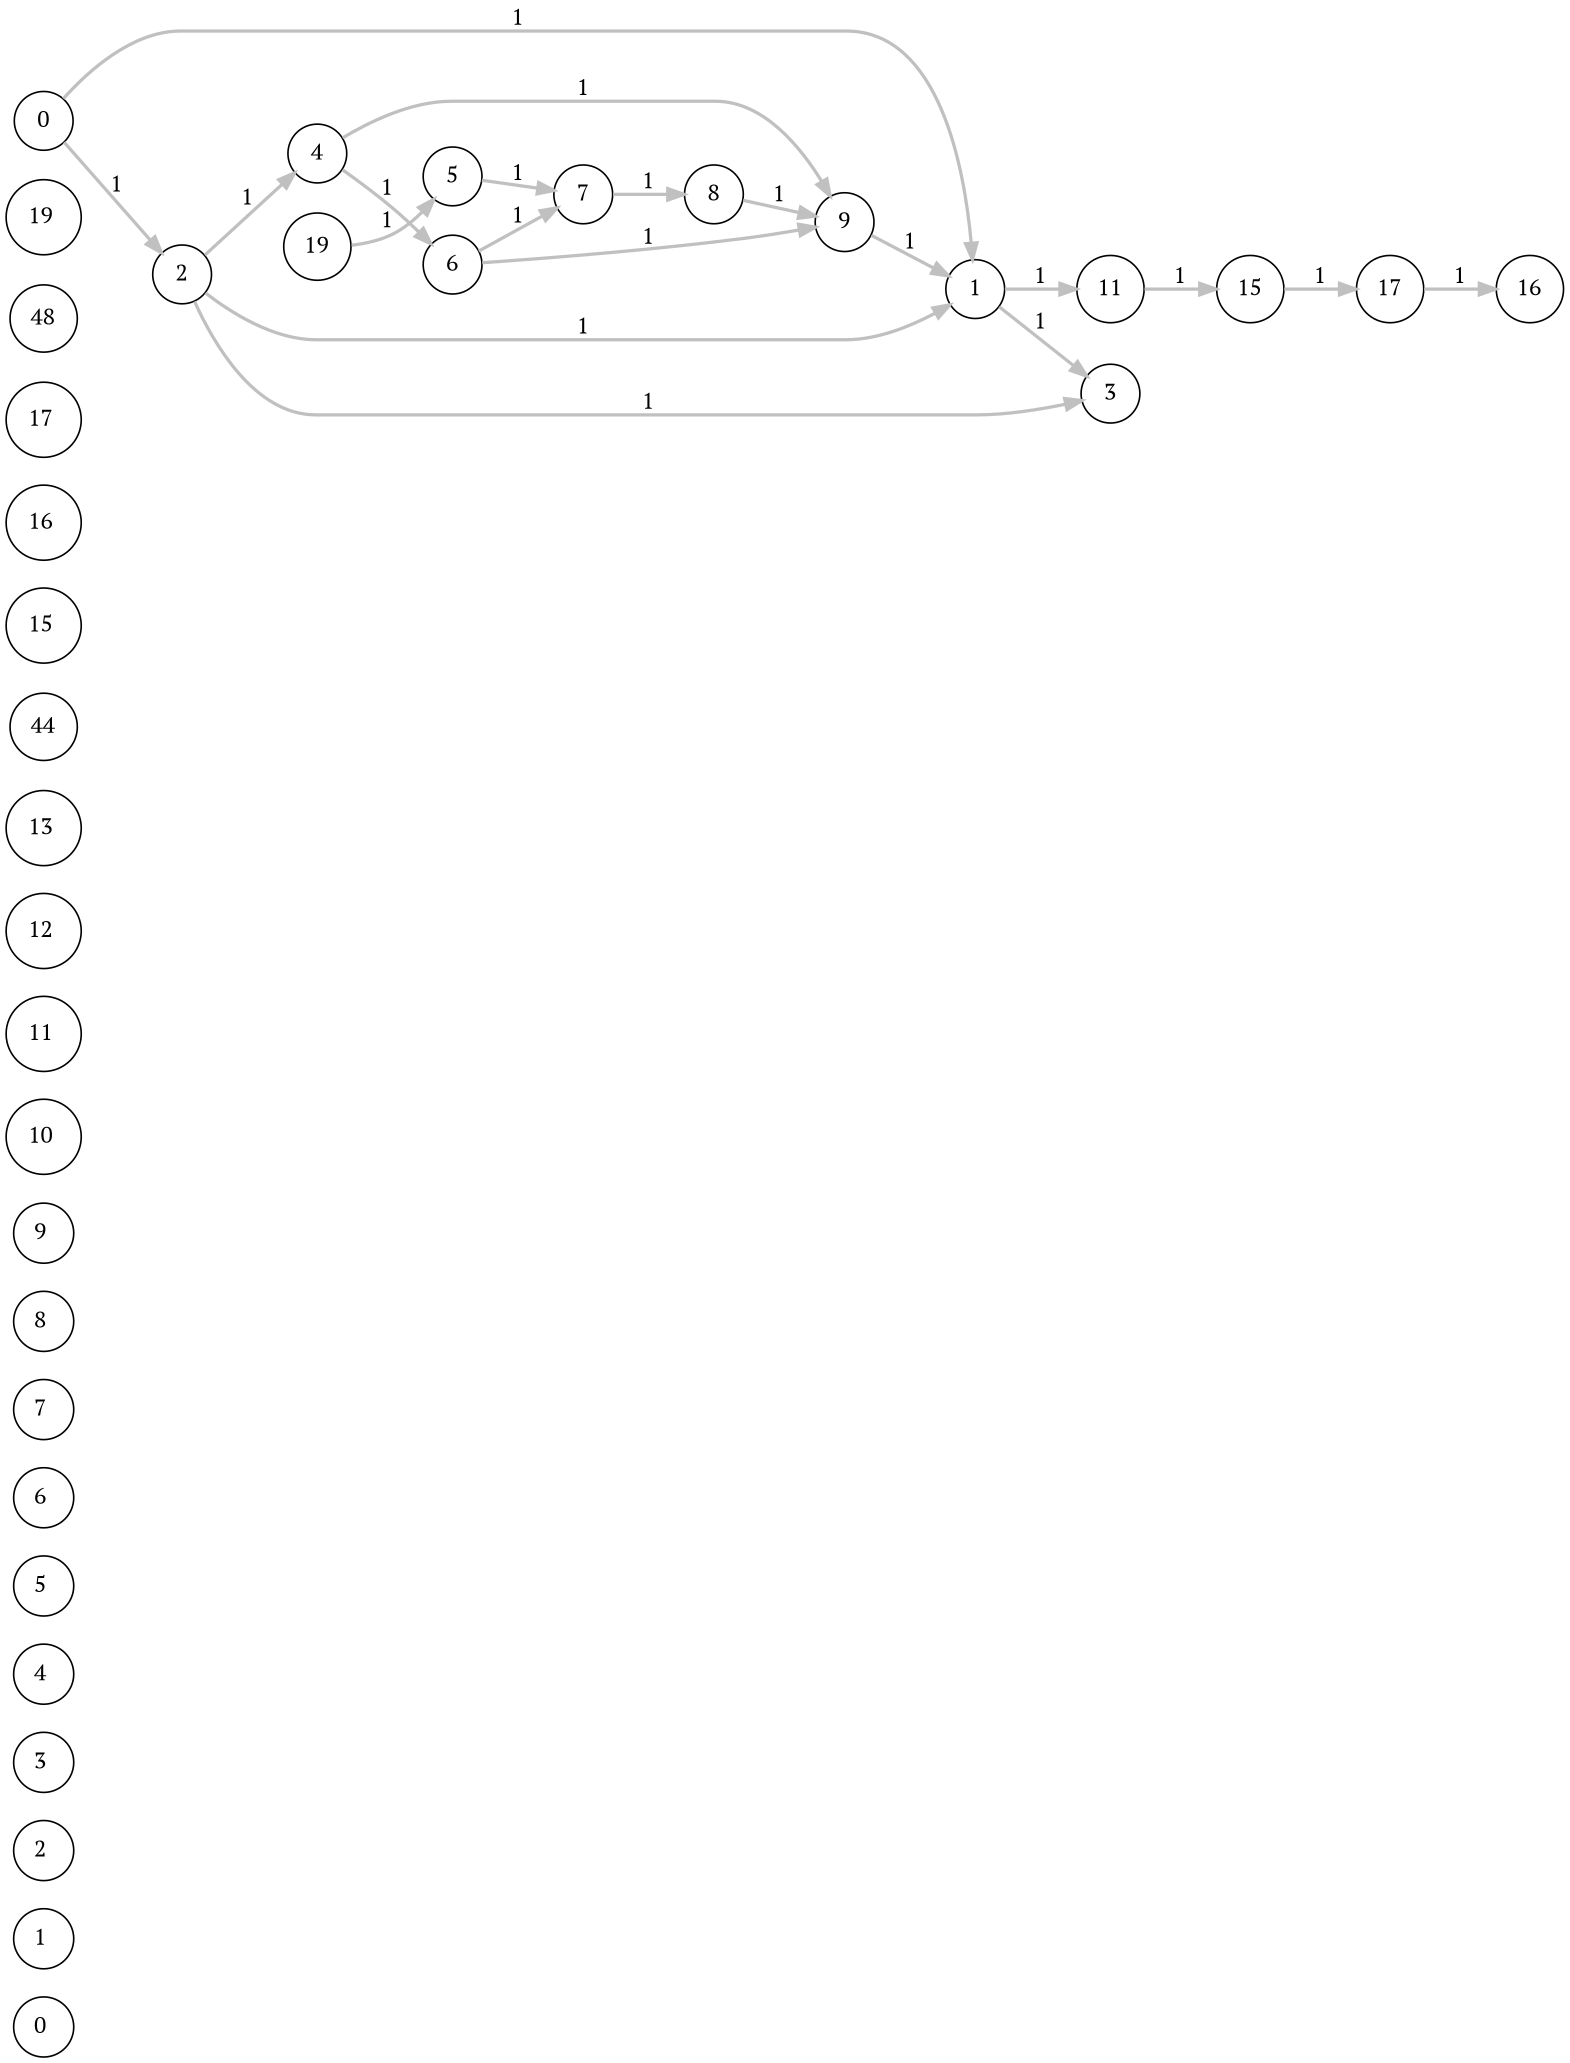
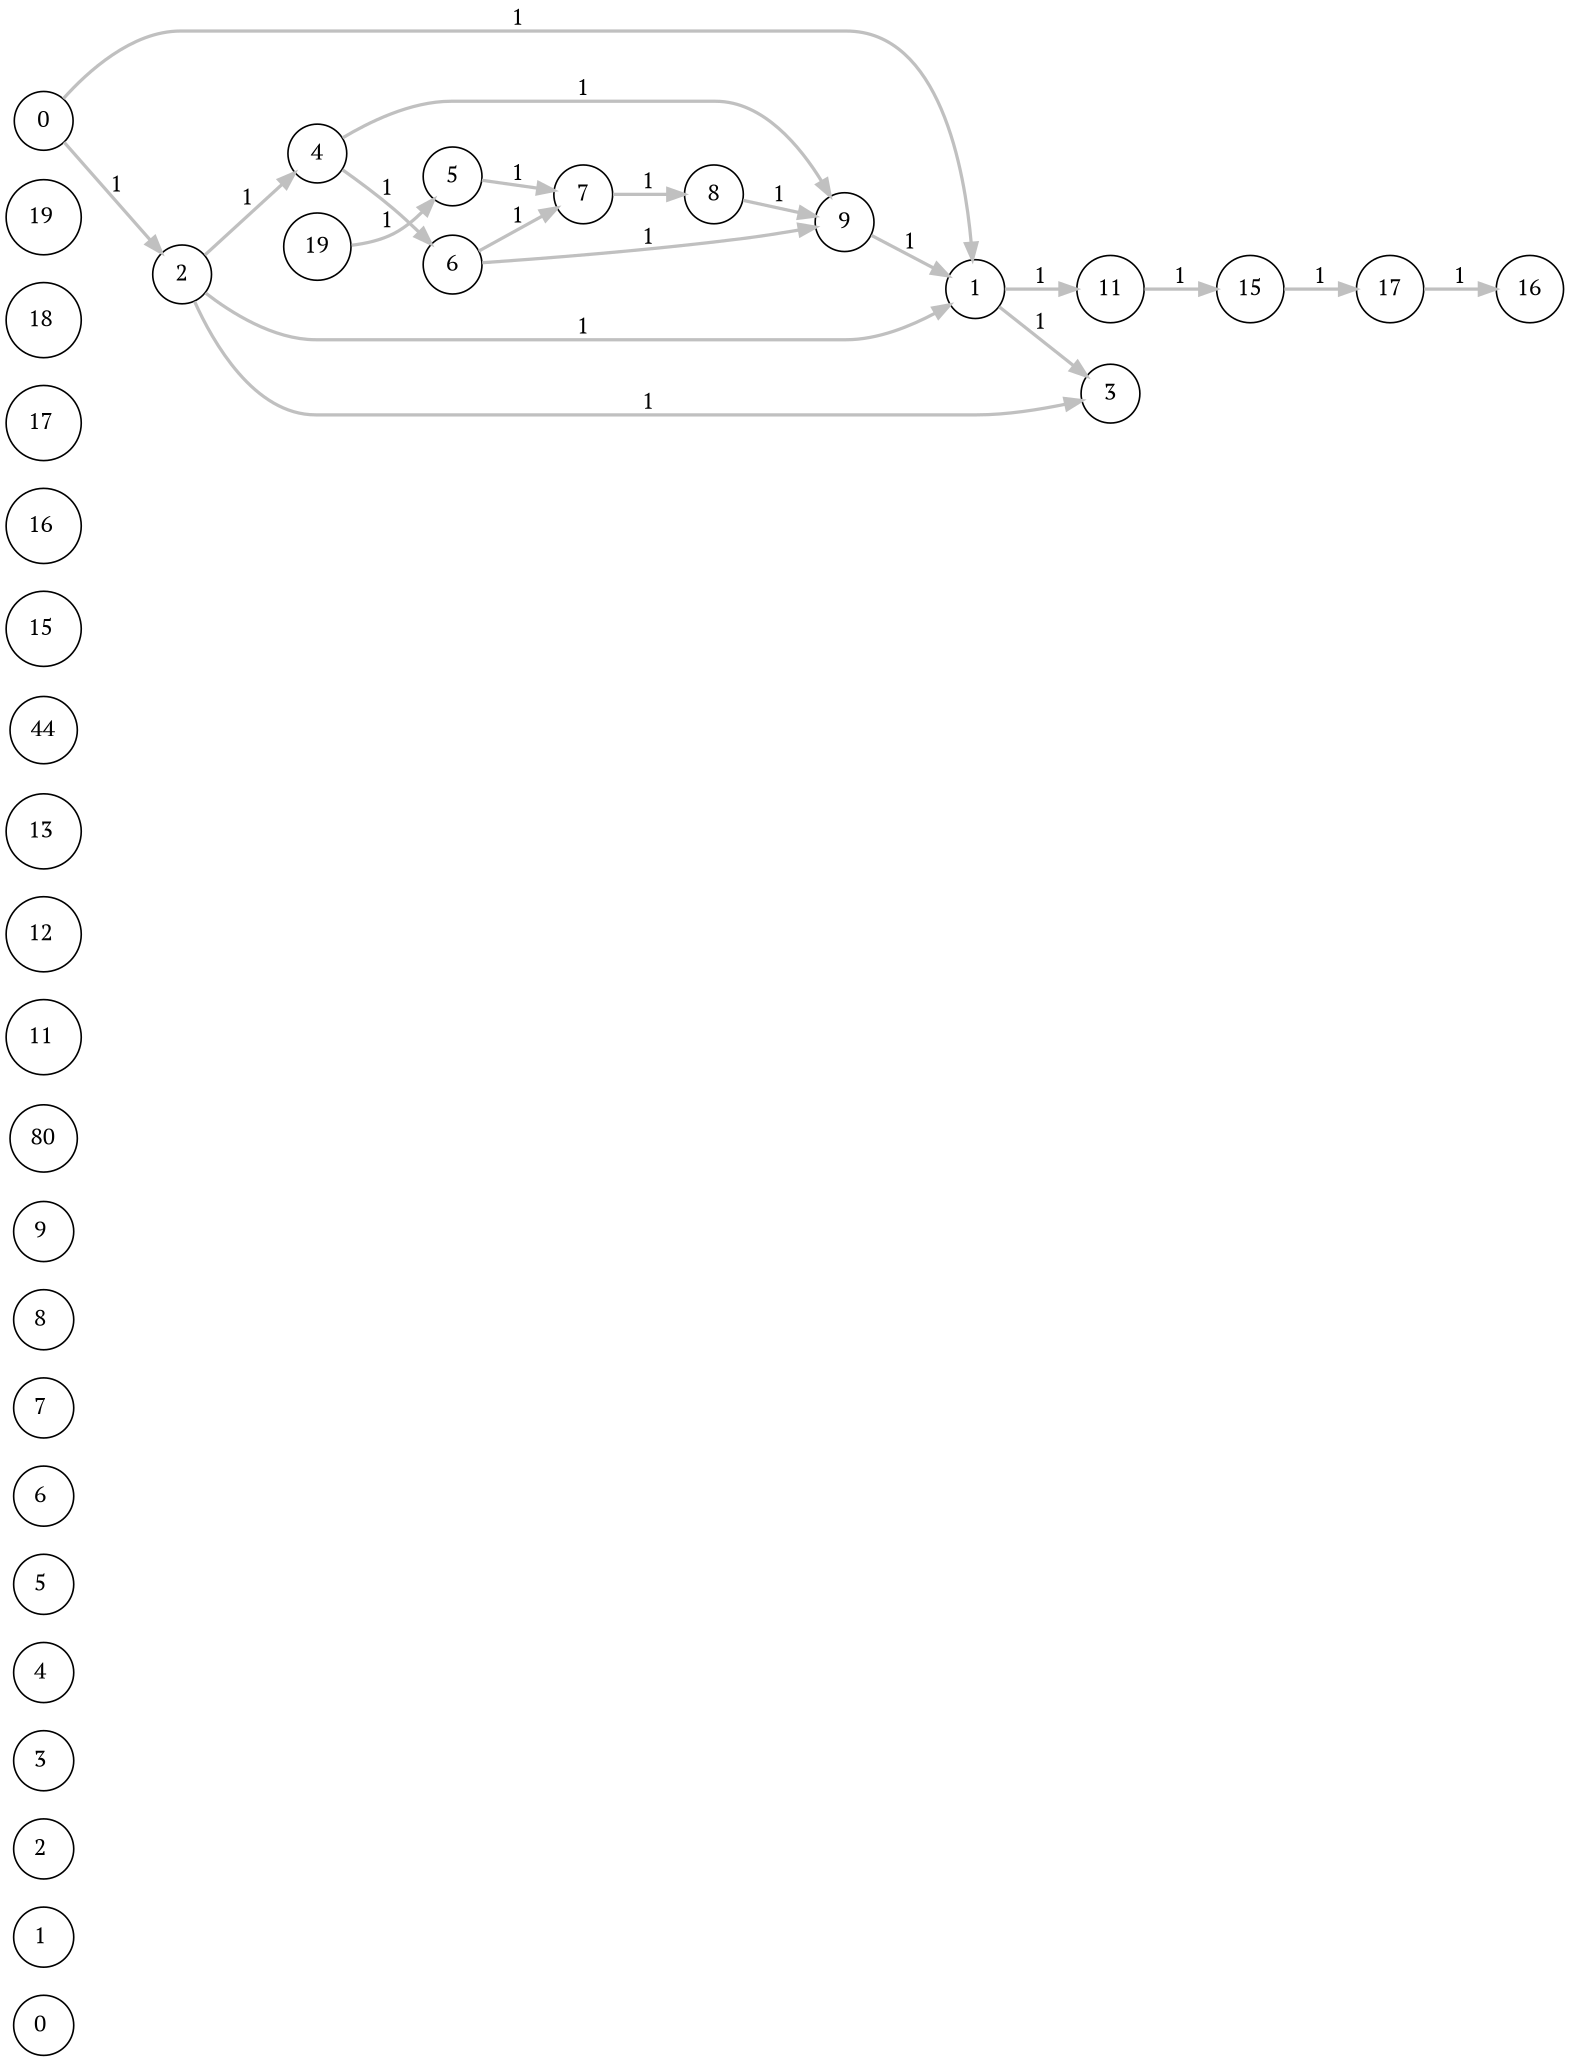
node "48": label "48" -> "18"
node "10": label "10" -> "80"
